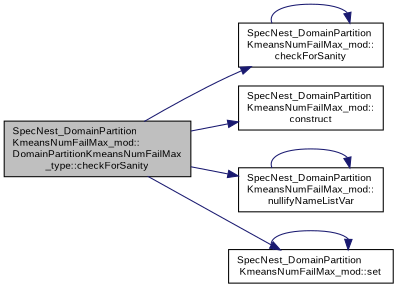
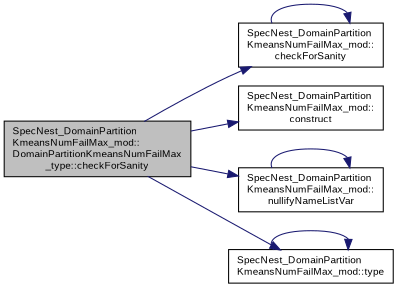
node "SpecNest_DomainPartition KmeansNumFailMax_mod::set": label "SpecNest_DomainPartition KmeansNumFailMax_mod::set" -> "SpecNest_DomainPartition KmeansNumFailMax_mod::type"
